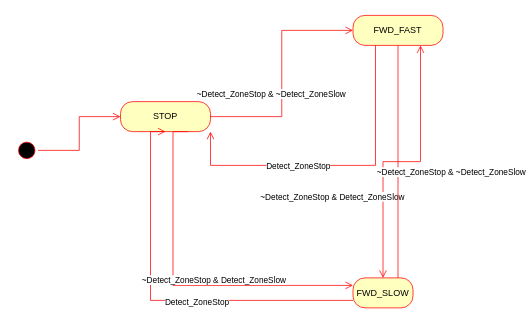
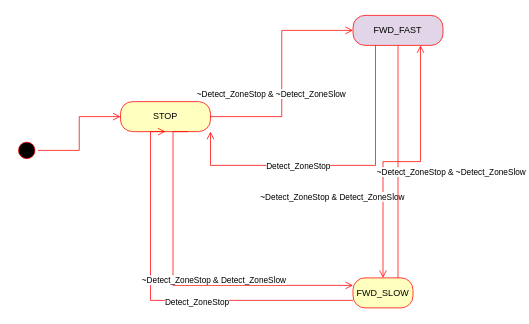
node "FWD_FAST": fillcolor #ffffc0 -> #e1d5e7
